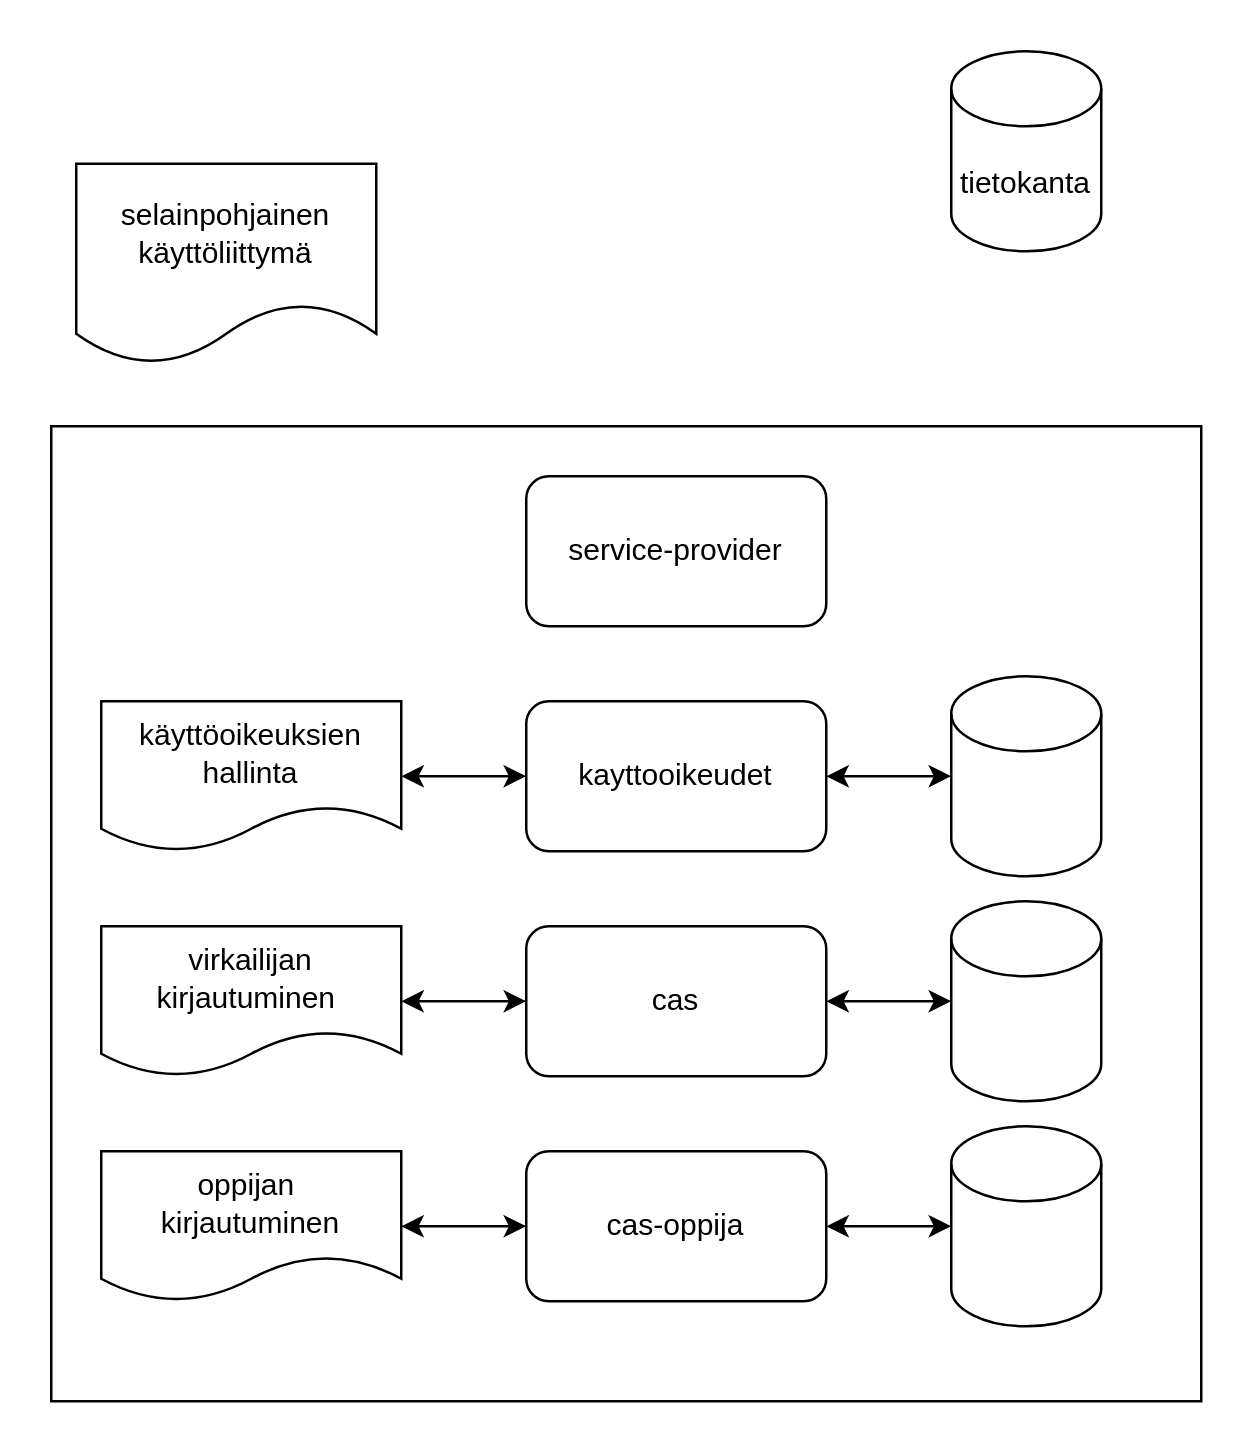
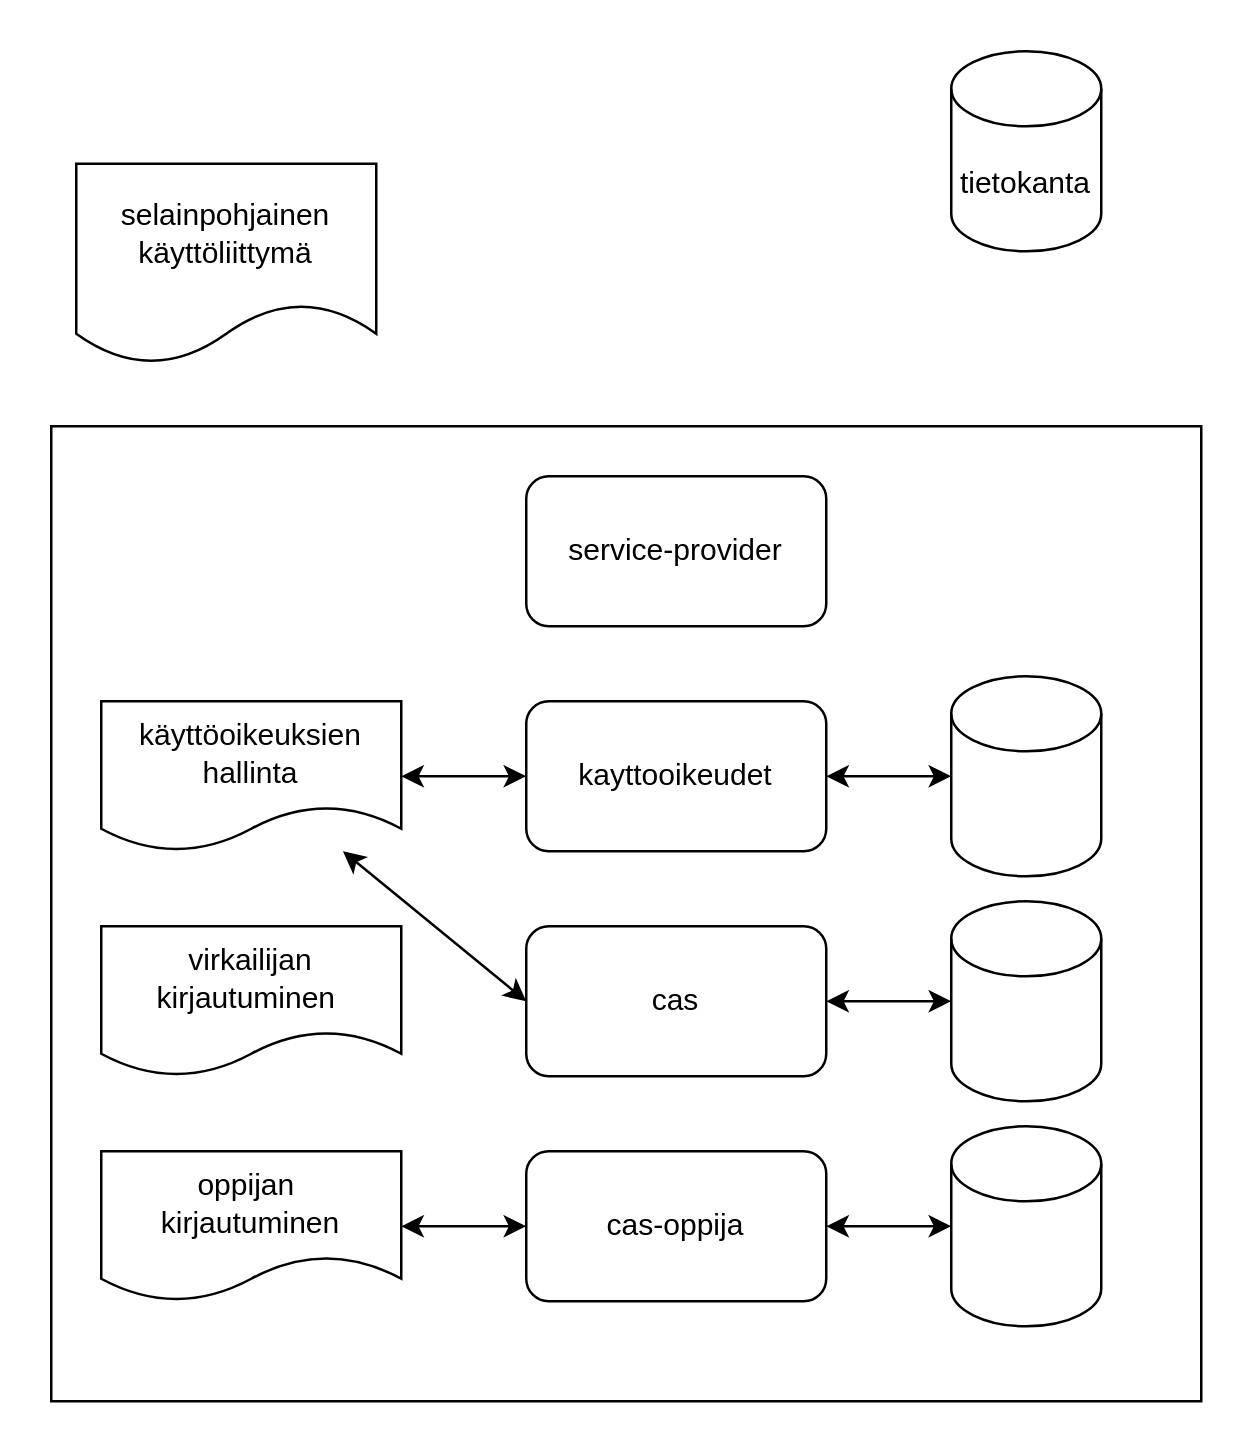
edge "virkailijan kirjautuminen" -- "cas": now "käyttöoikeuksien hallinta" -- "cas"
